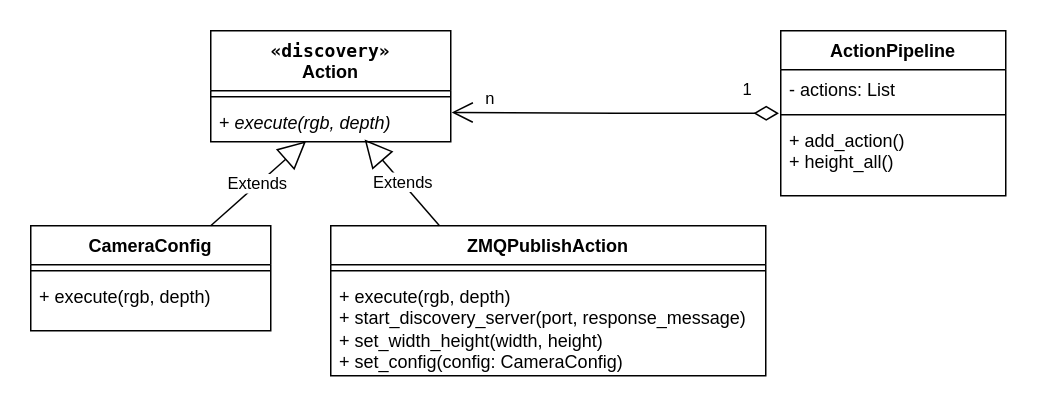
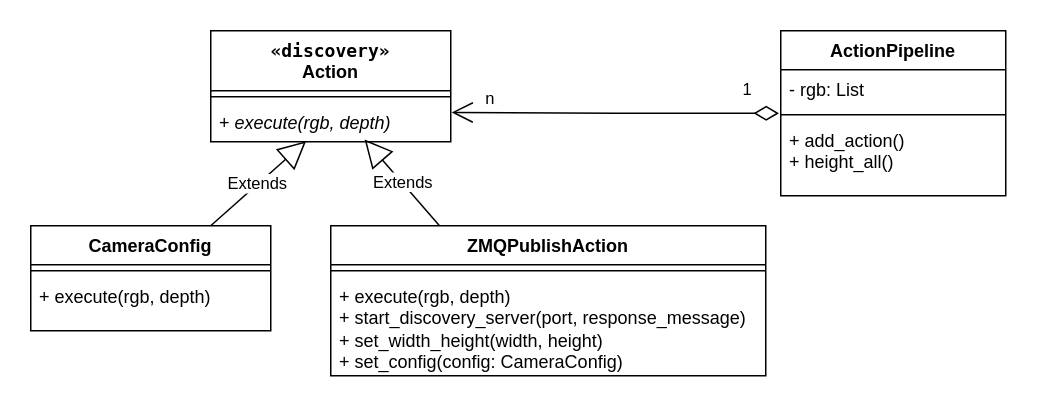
node "- actions: List": label "- actions: List" -> "- rgb: List"
